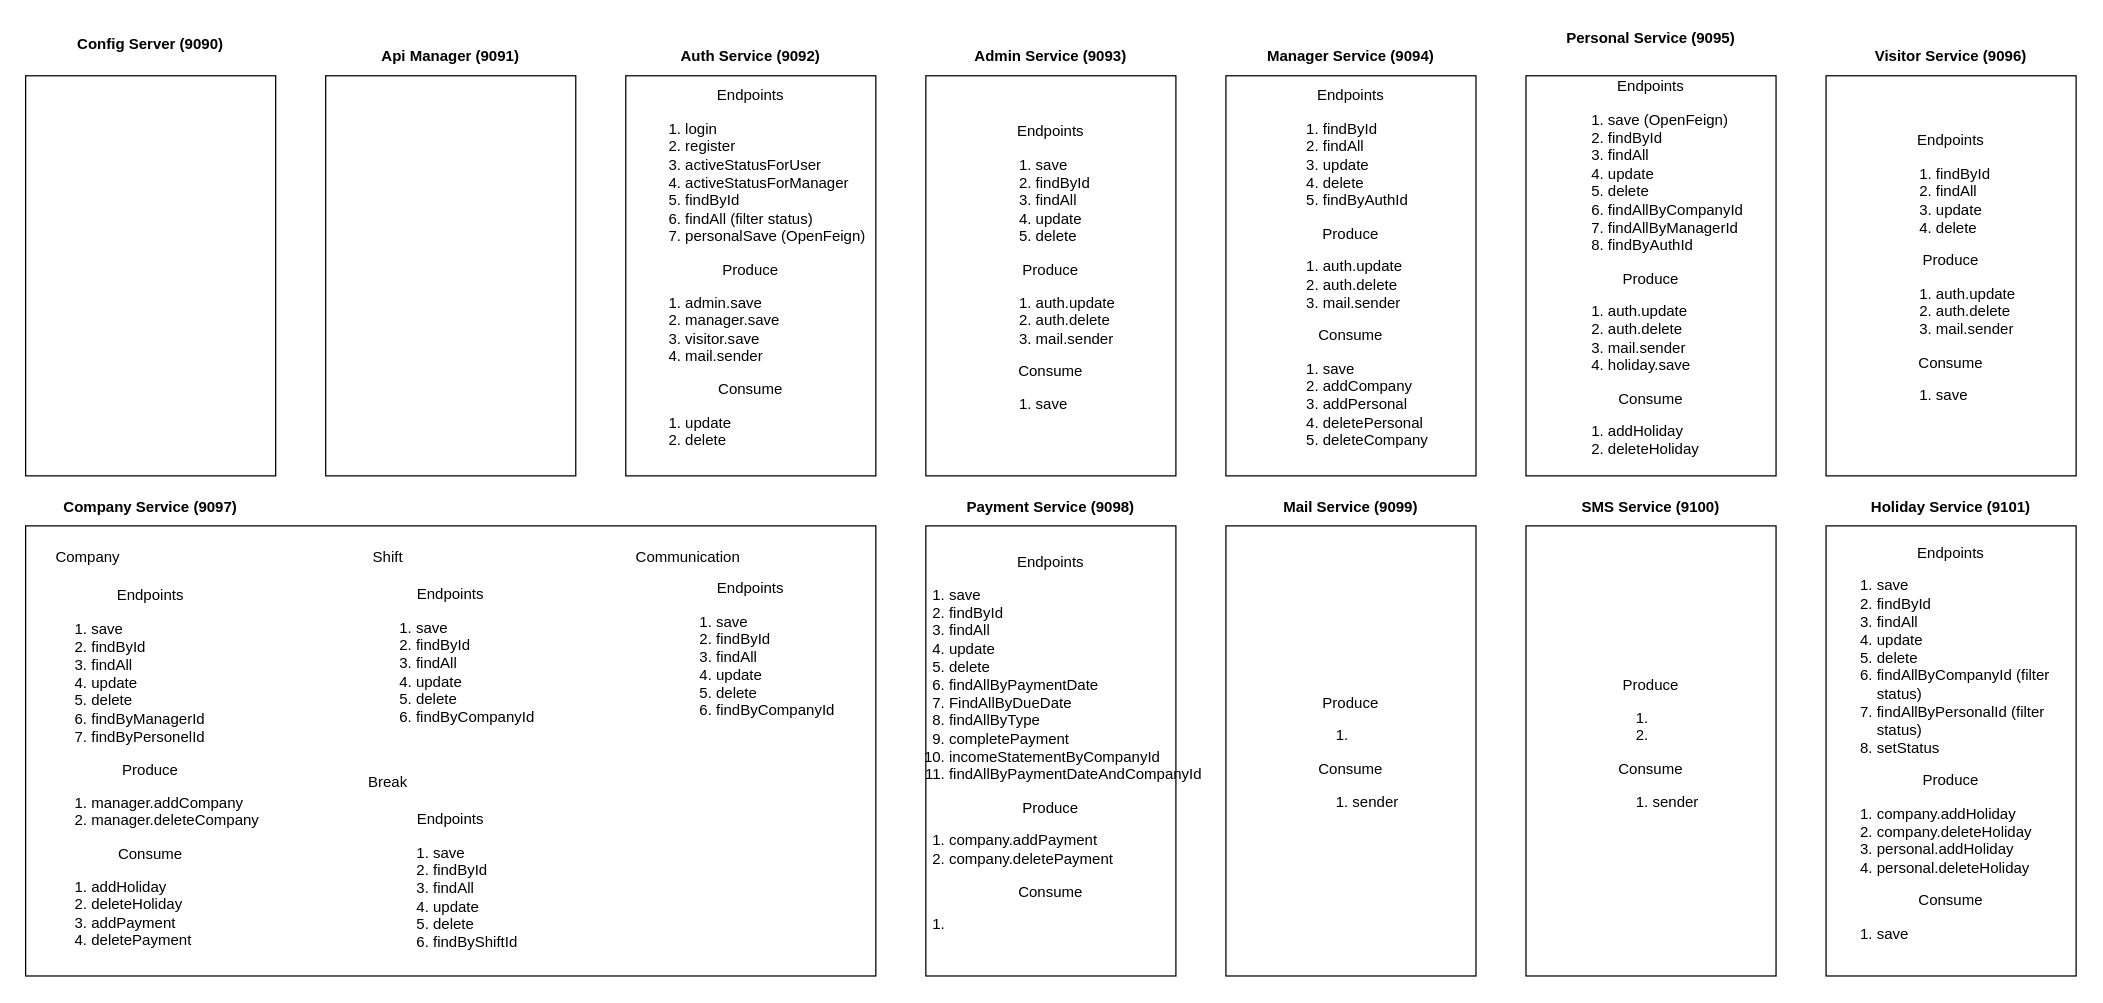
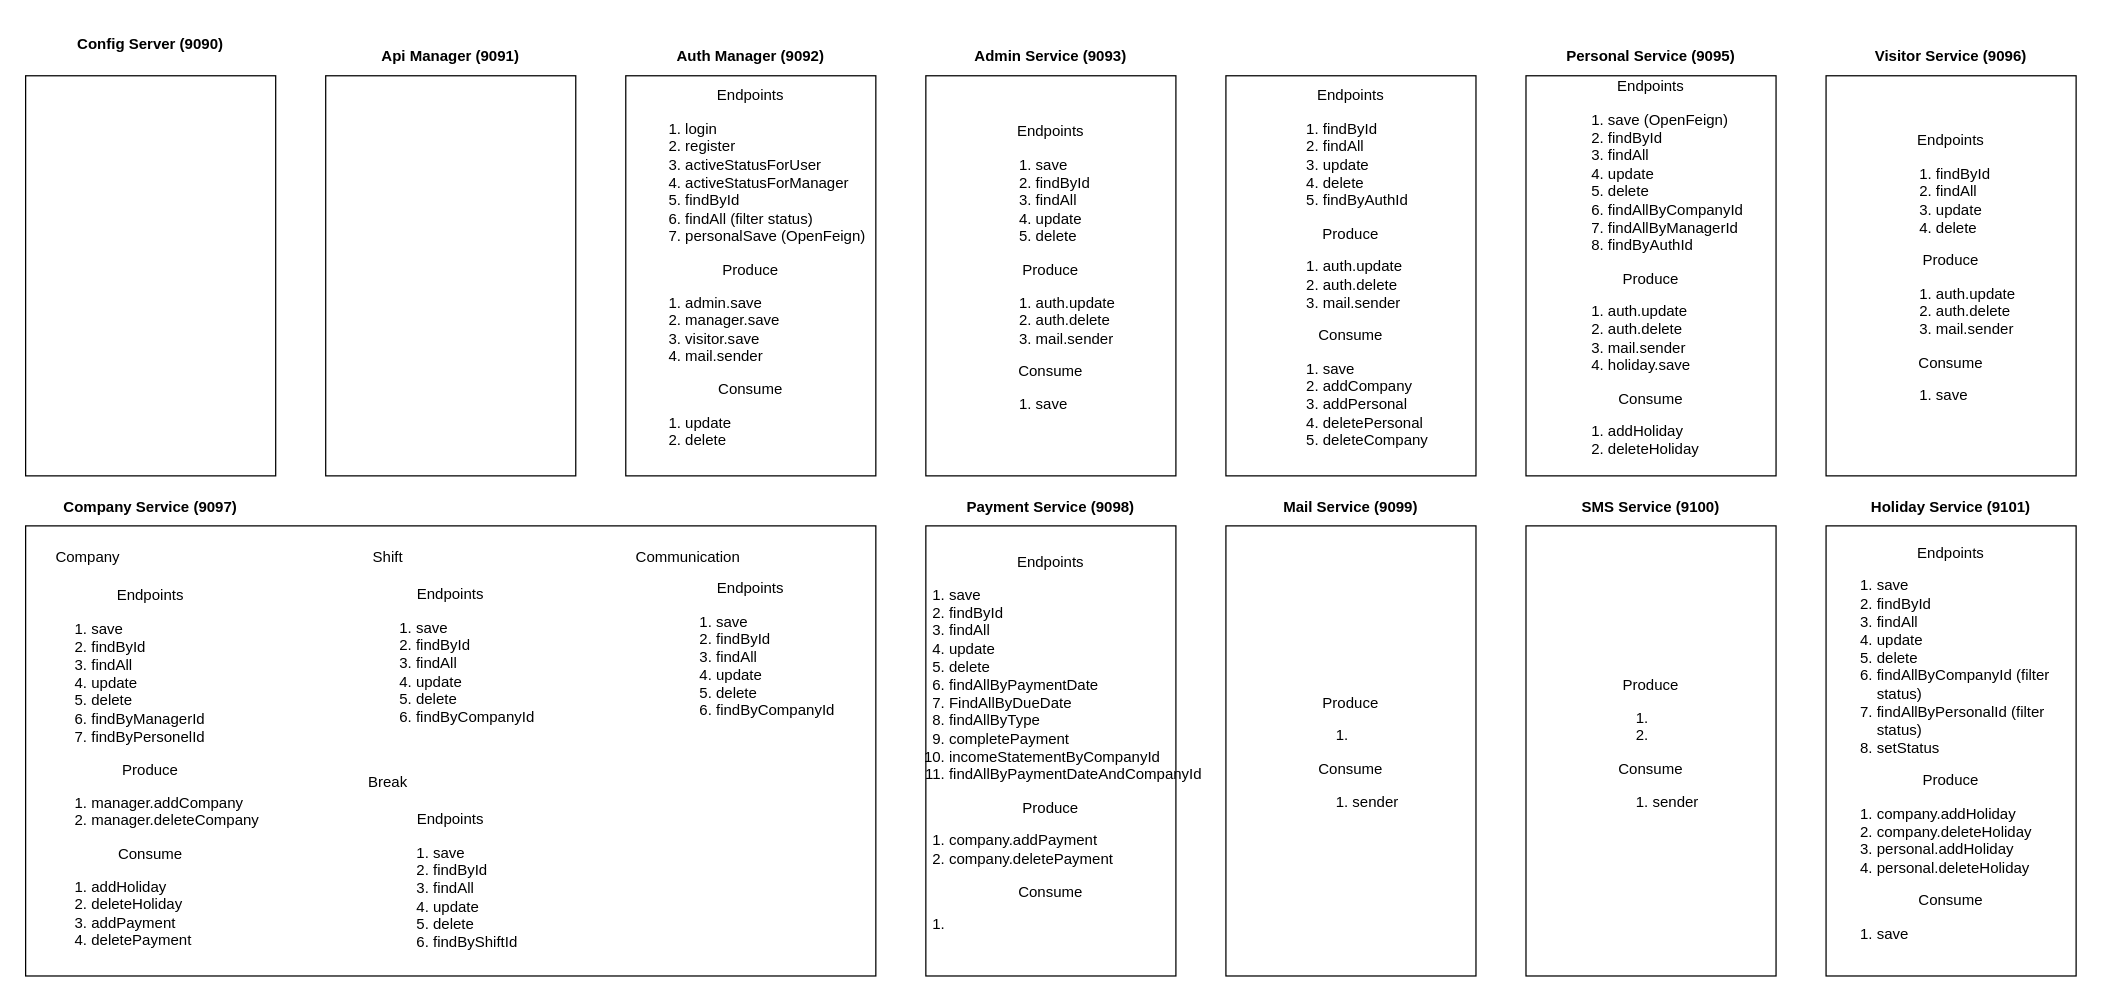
node "Personal Service (9095)": moved (1651, 38) -> (1651, 57)
node "Auth Service (9092)": label "Auth Service (9092)" -> "Auth Manager (9092)"
node "Manager Service (9094)": removed
